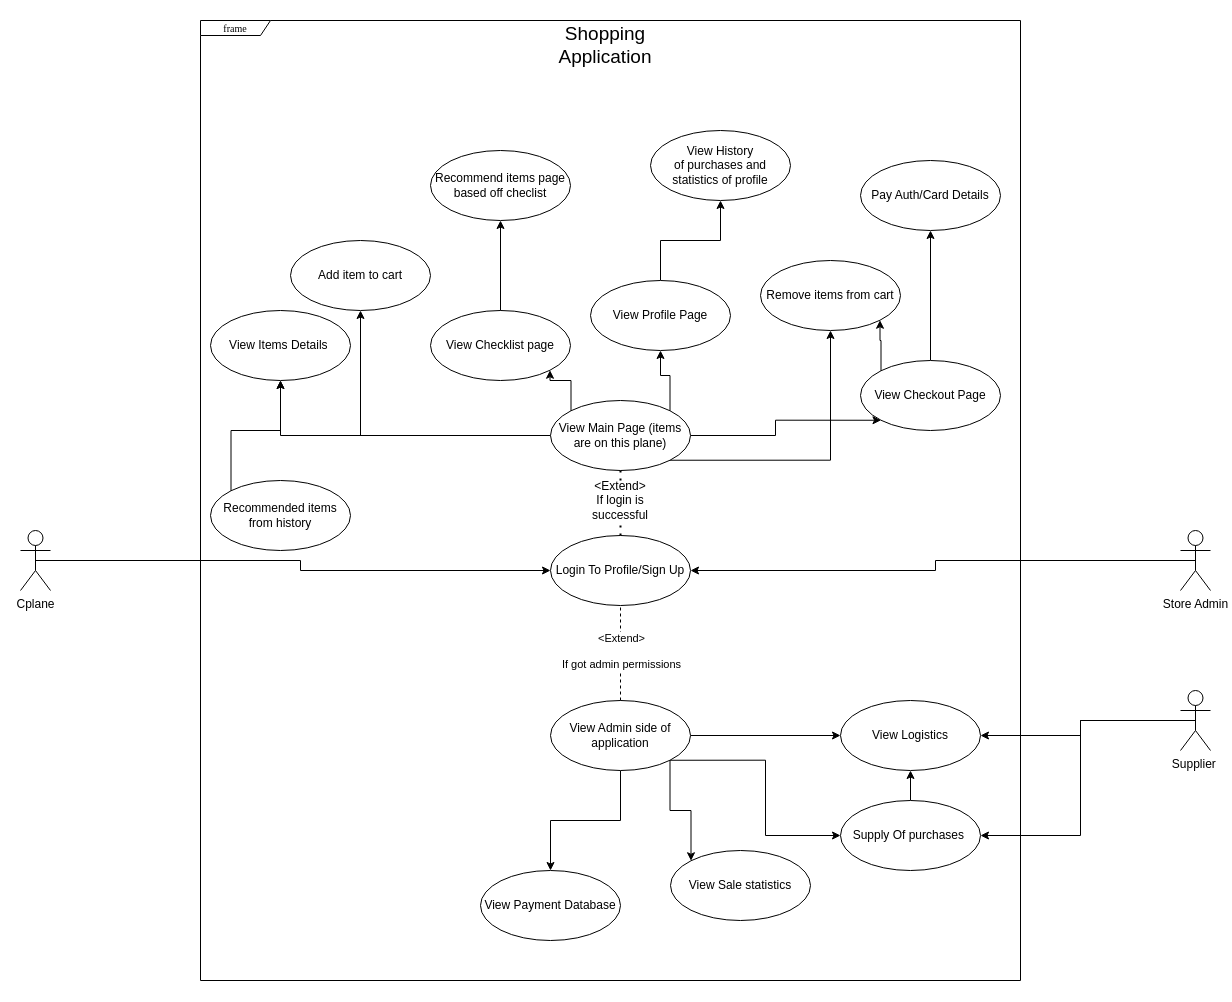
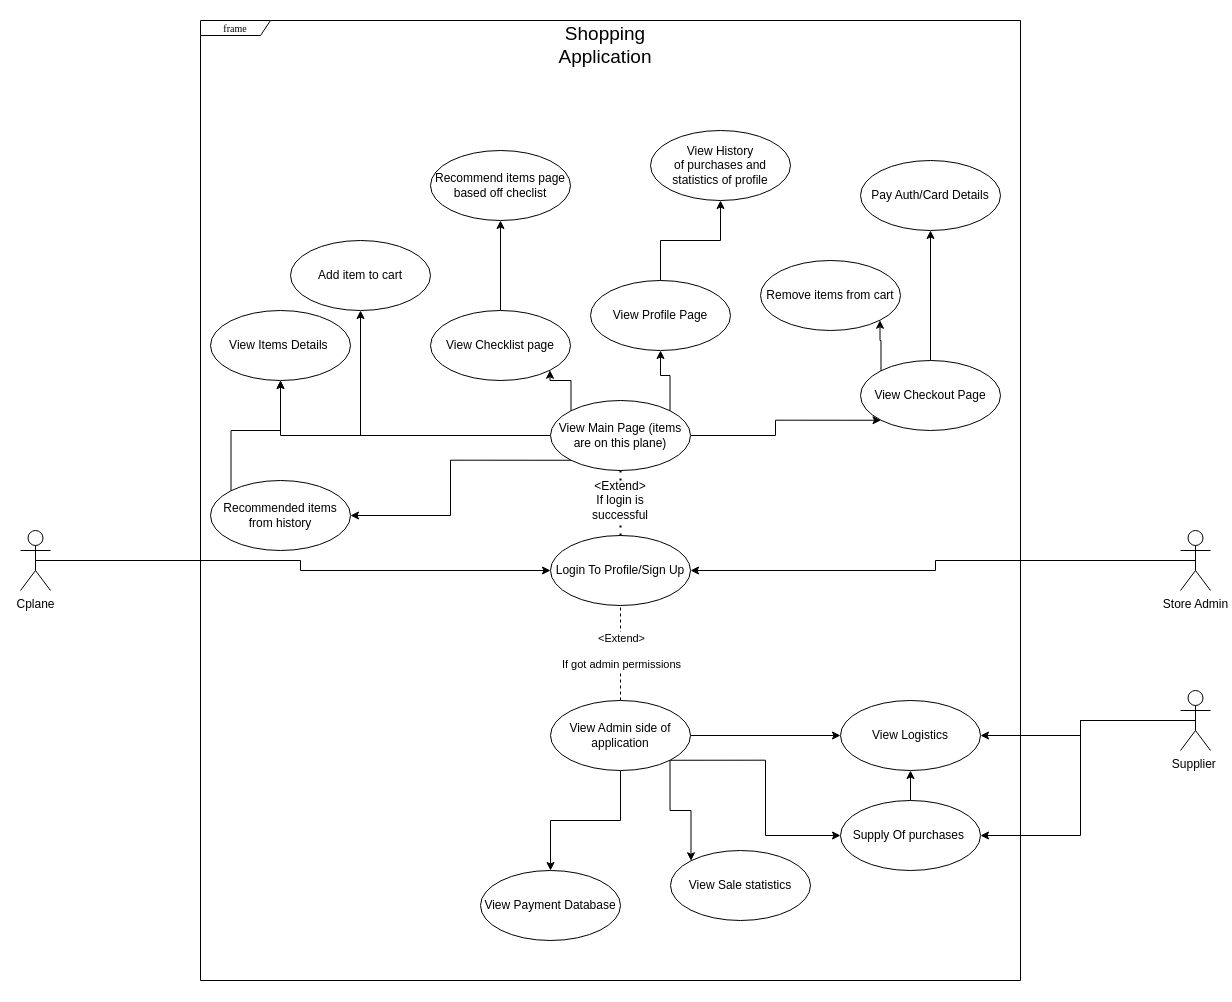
edge "View Main Page (items are on this plane)" -> "Remove items from cart": now "View Main Page (items are on this plane)" -> "Recommended items from history"
